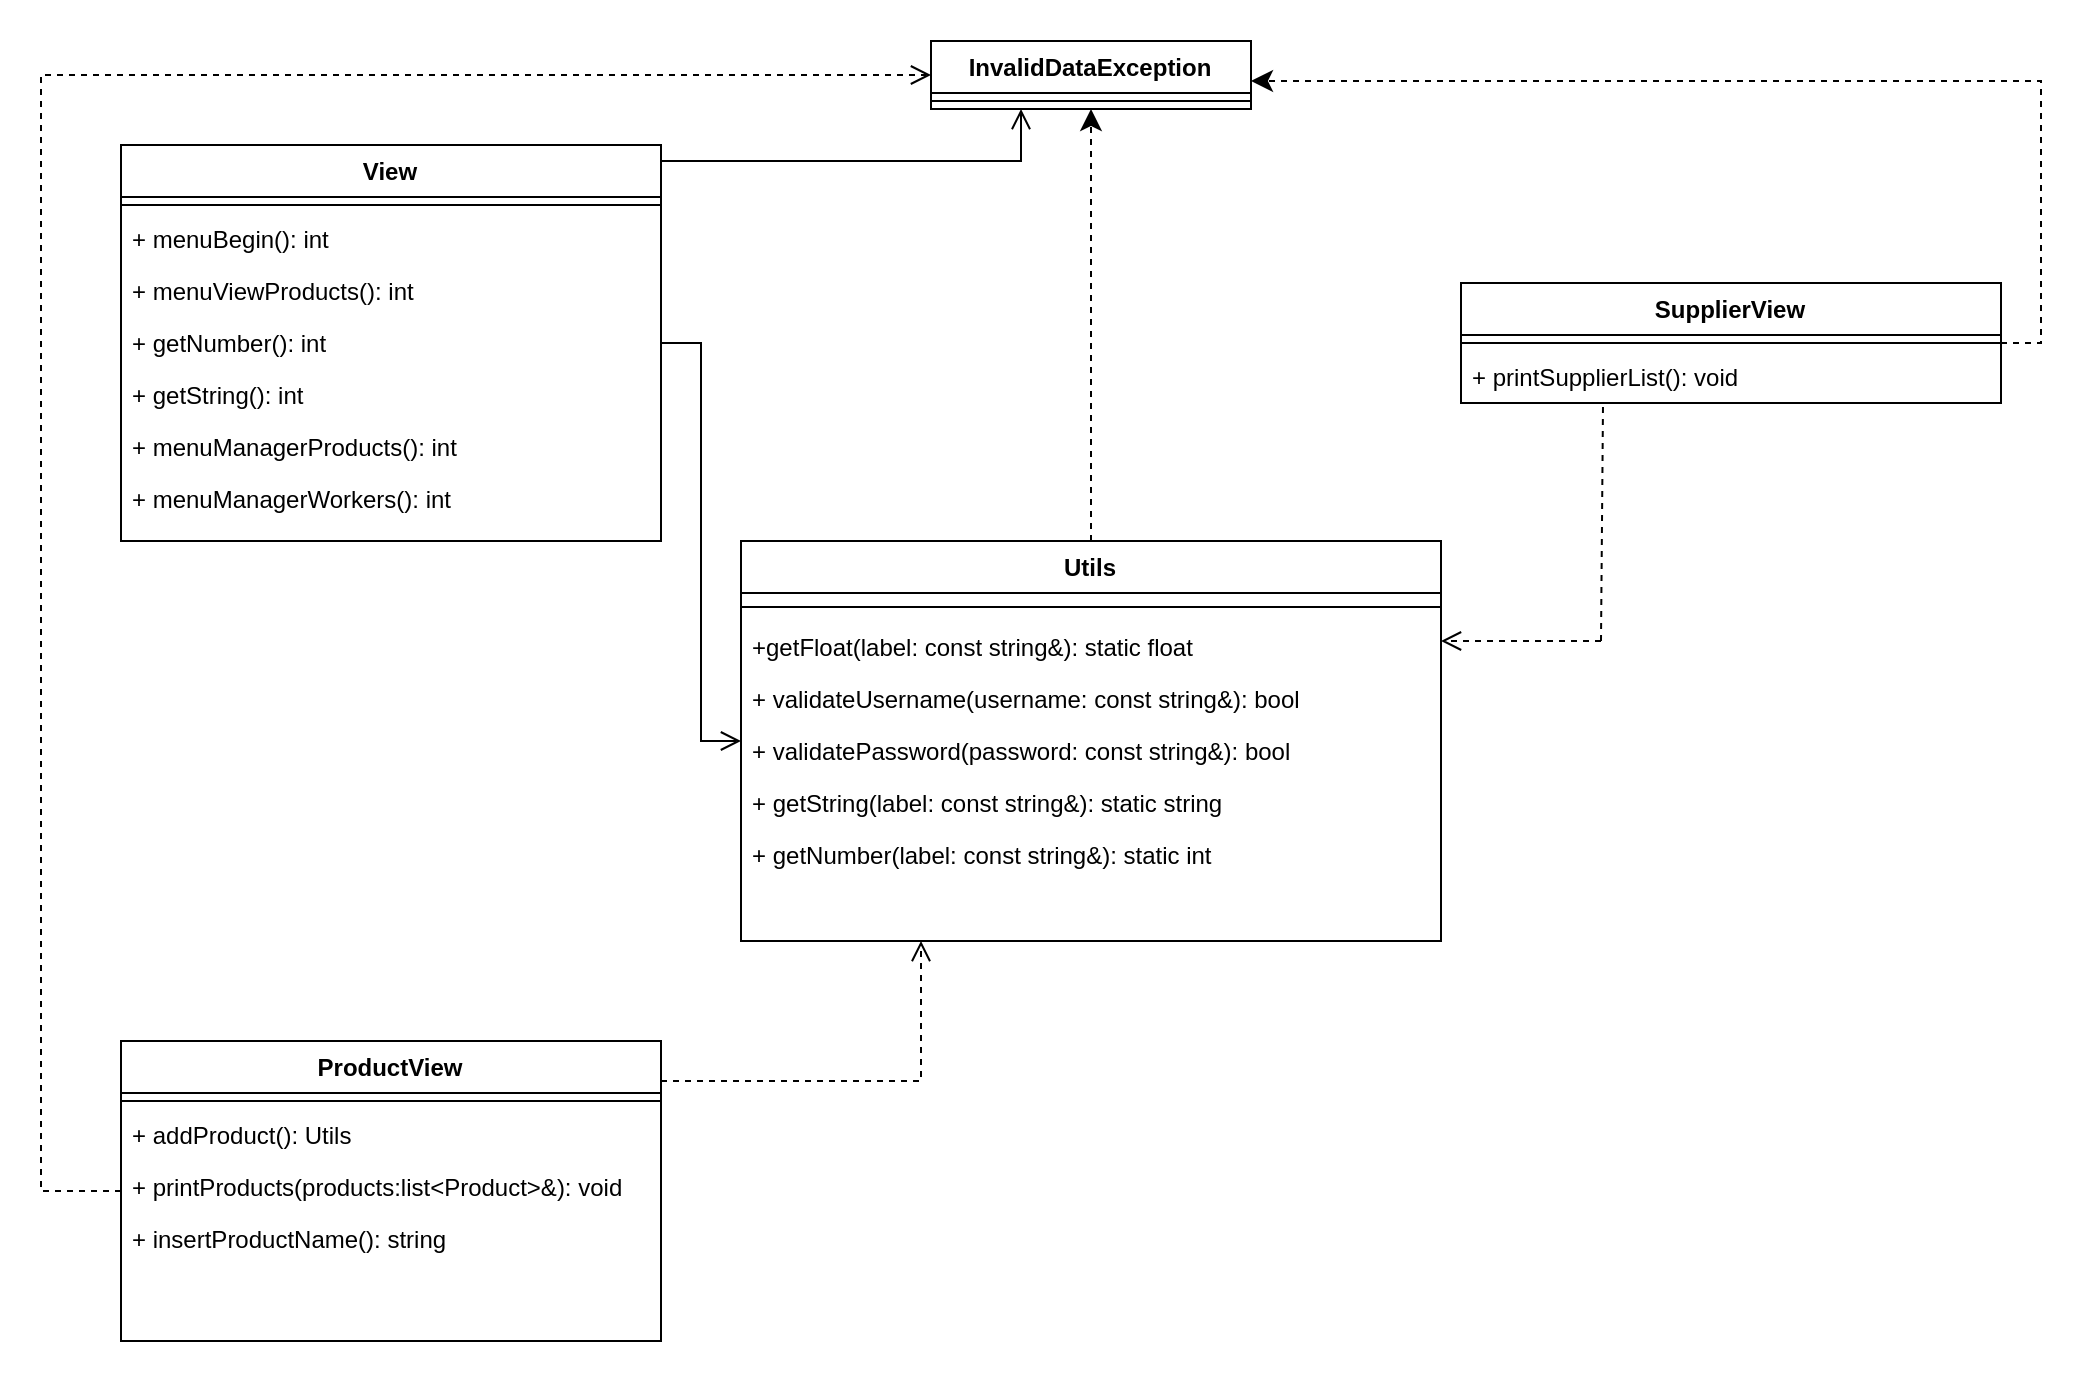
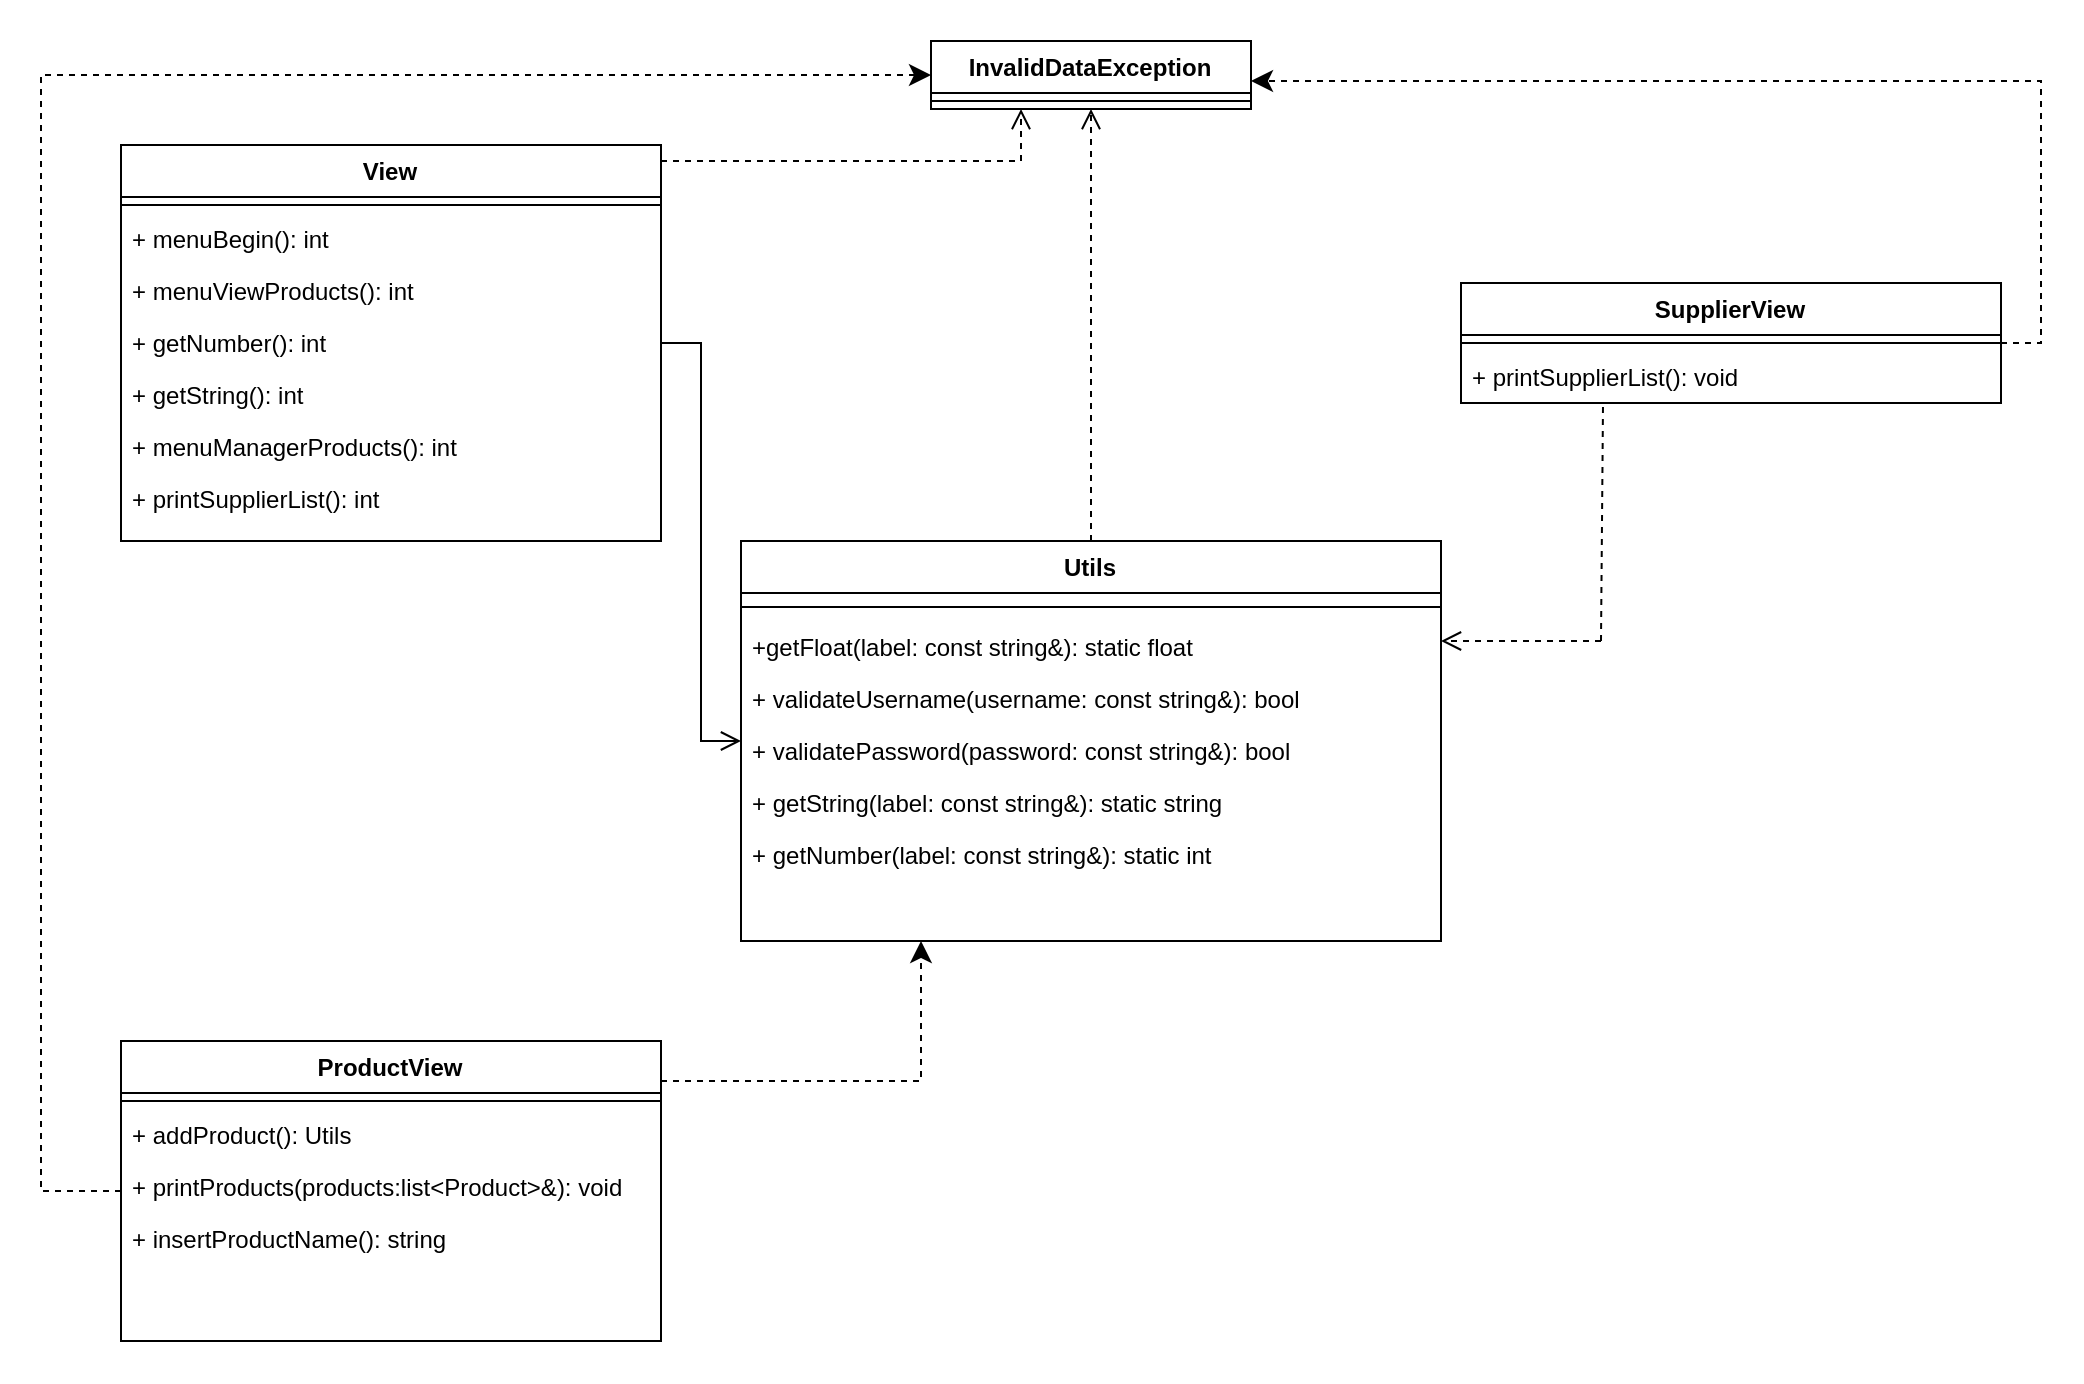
edge "ProductView" -> "InvalidDataException": arrowhead open -> classic
edge "Utils" -> "InvalidDataException": arrowhead classic -> open
edge "View" -> "InvalidDataException": style solid -> dashed
node "+ menuManagerWorkers(): int": label "+ menuManagerWorkers(): int" -> "+ printSupplierList(): int"
edge "ProductView" -> "Utils": arrowhead open -> classic
